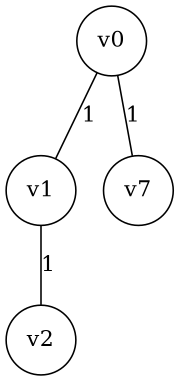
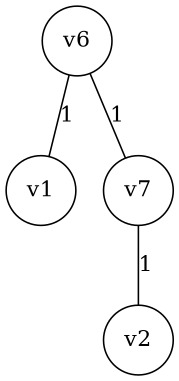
node "v0": label "v0" -> "v6"
edge "v1" -- "v2": now "v7" -- "v2"
